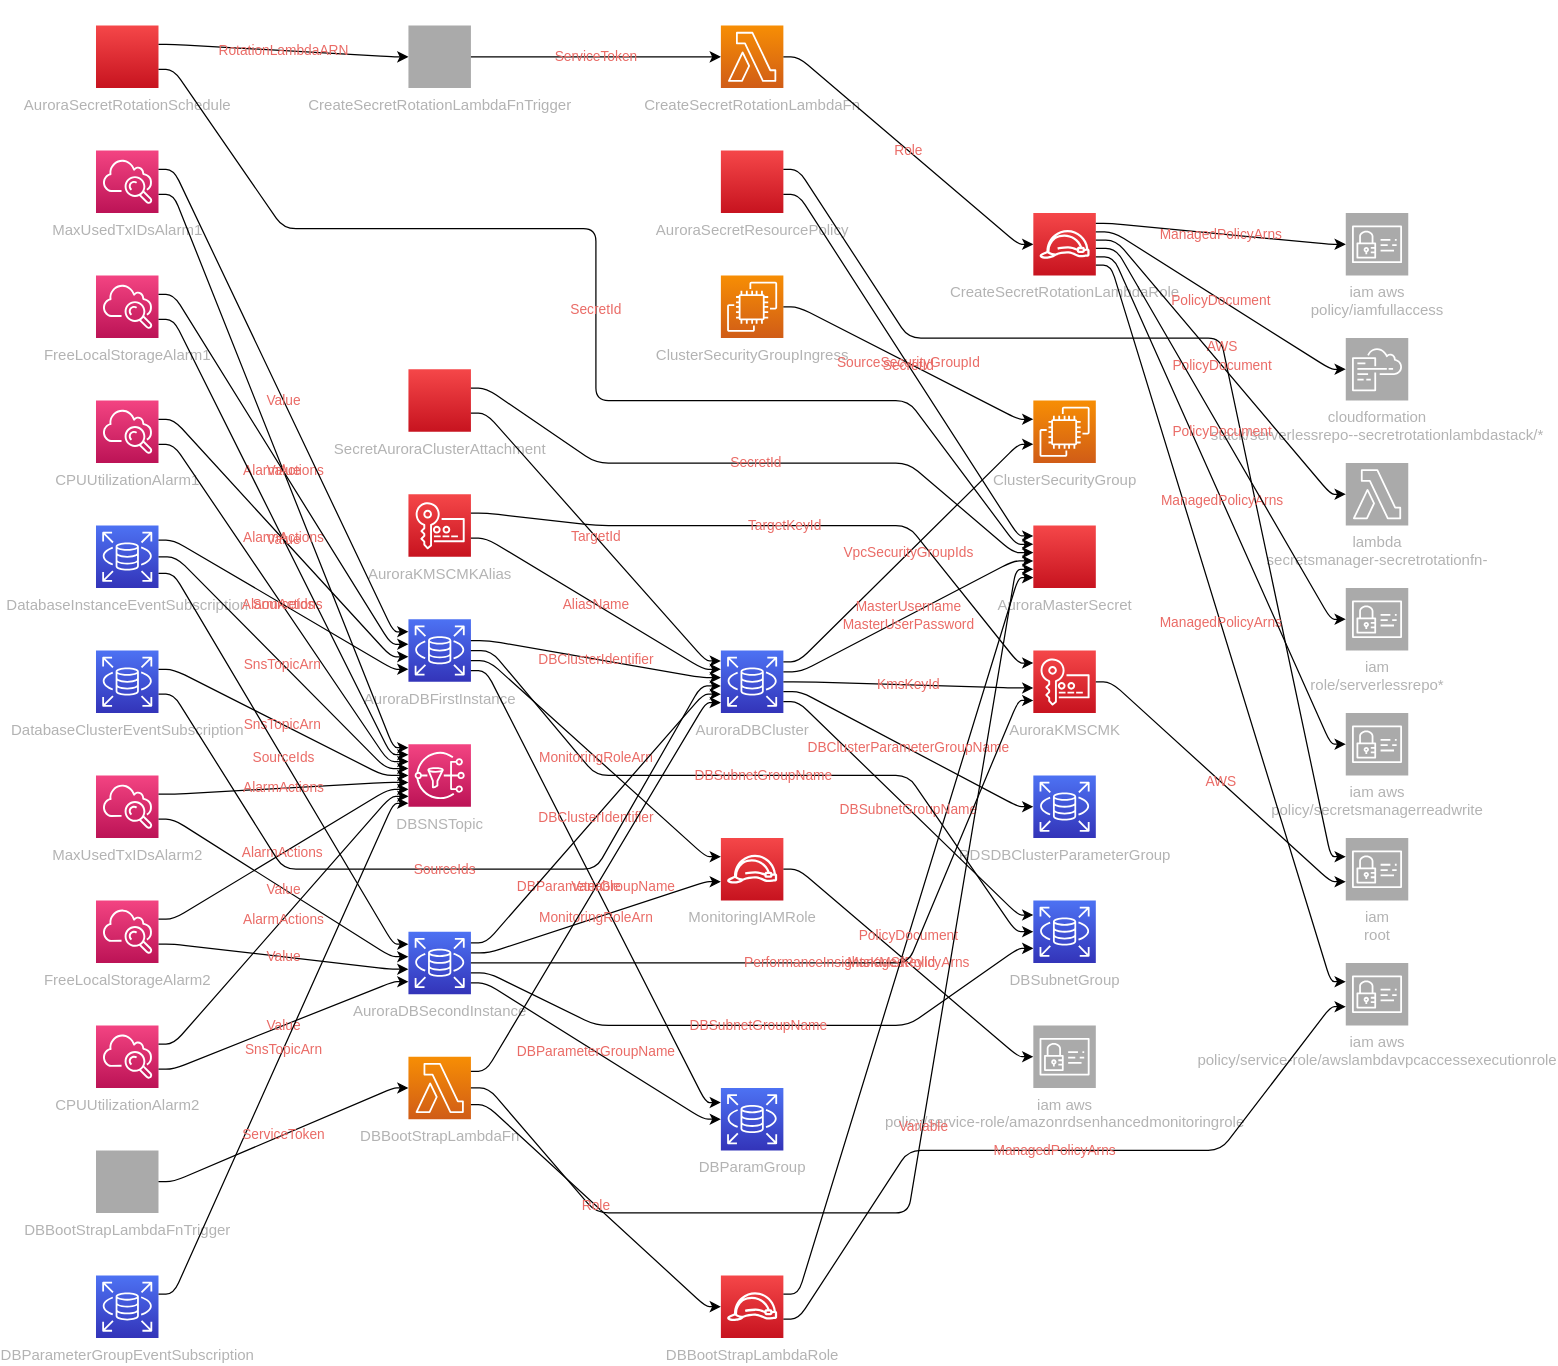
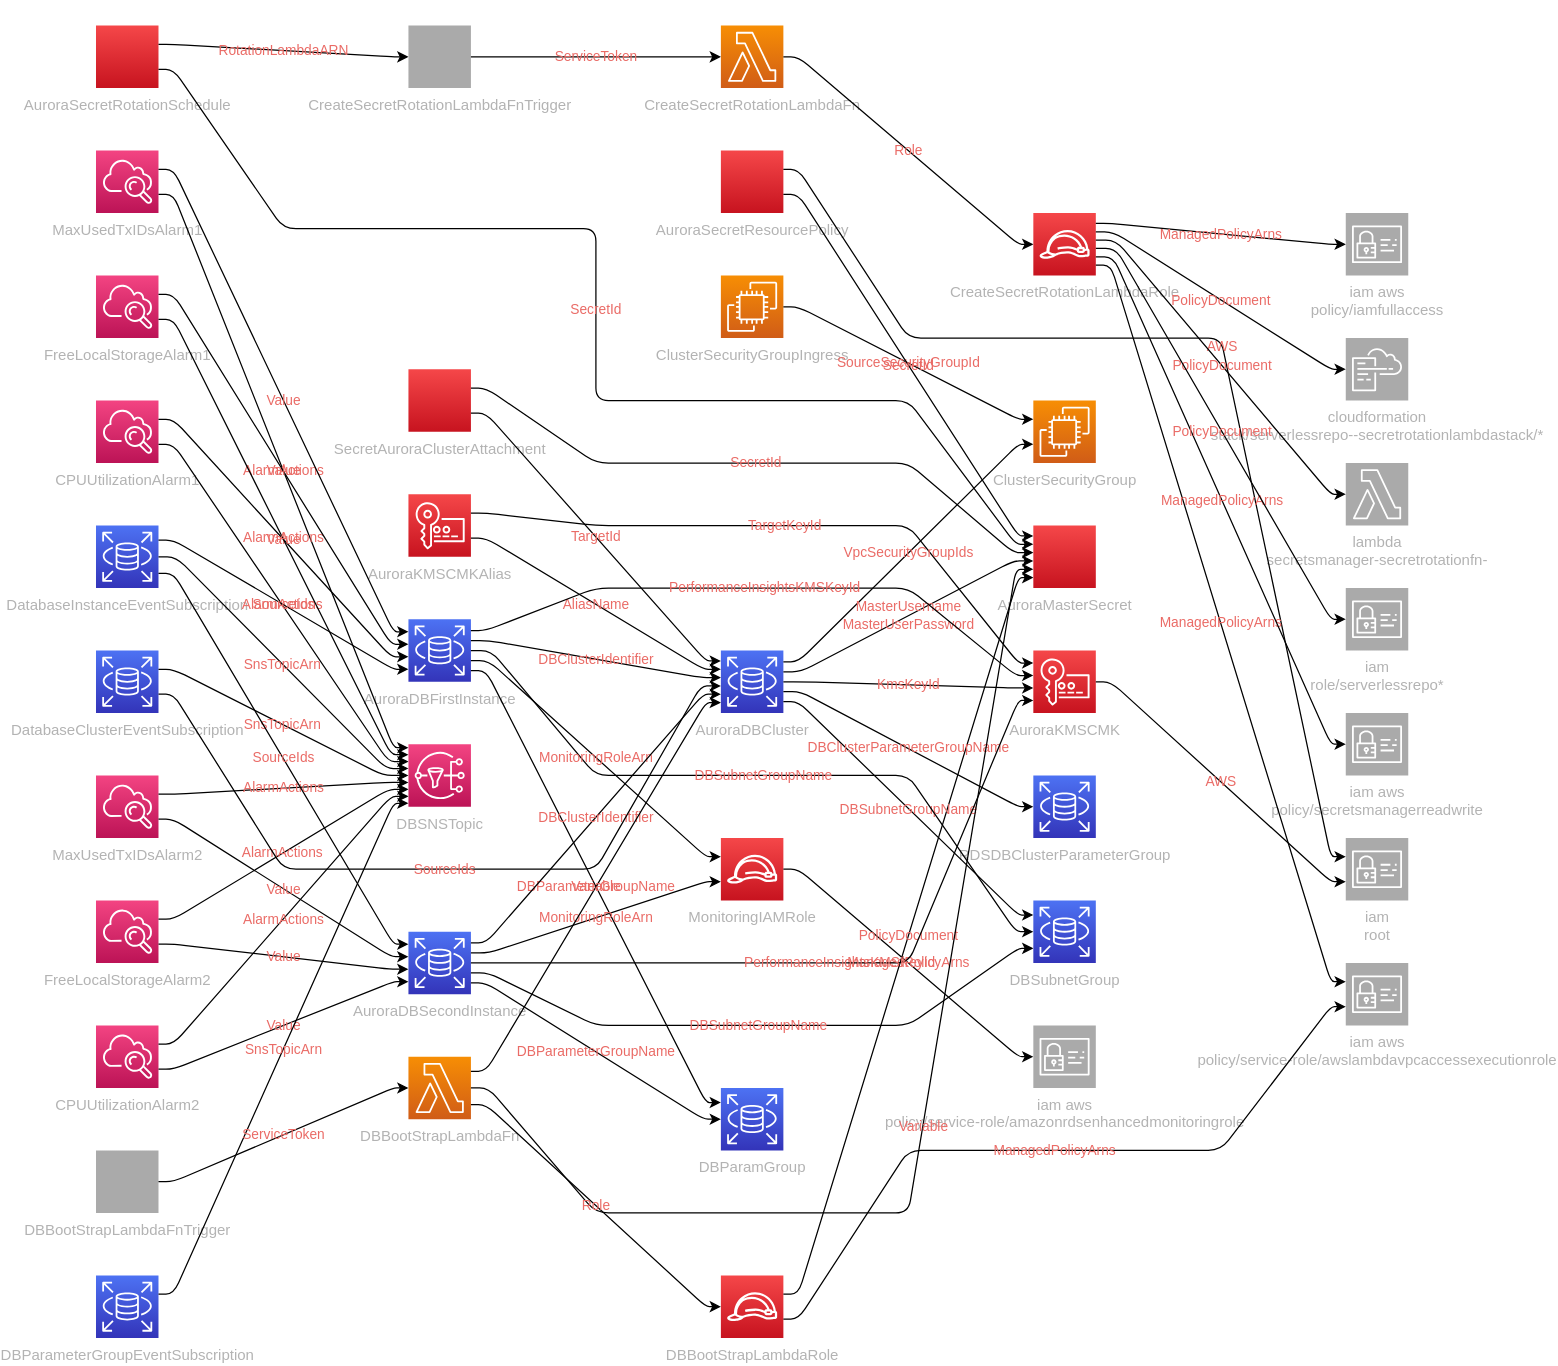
edge "AuroraDBFirstInstance" -> "AuroraKMSCMK": added, label "PerformanceInsightsKMSKeyId"
